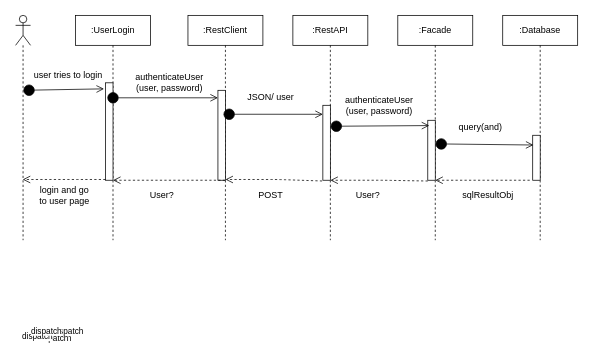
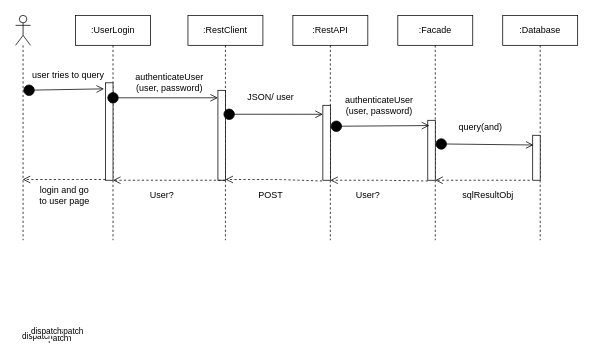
node "user tries to login": label "user tries to login" -> "user tries to query"
